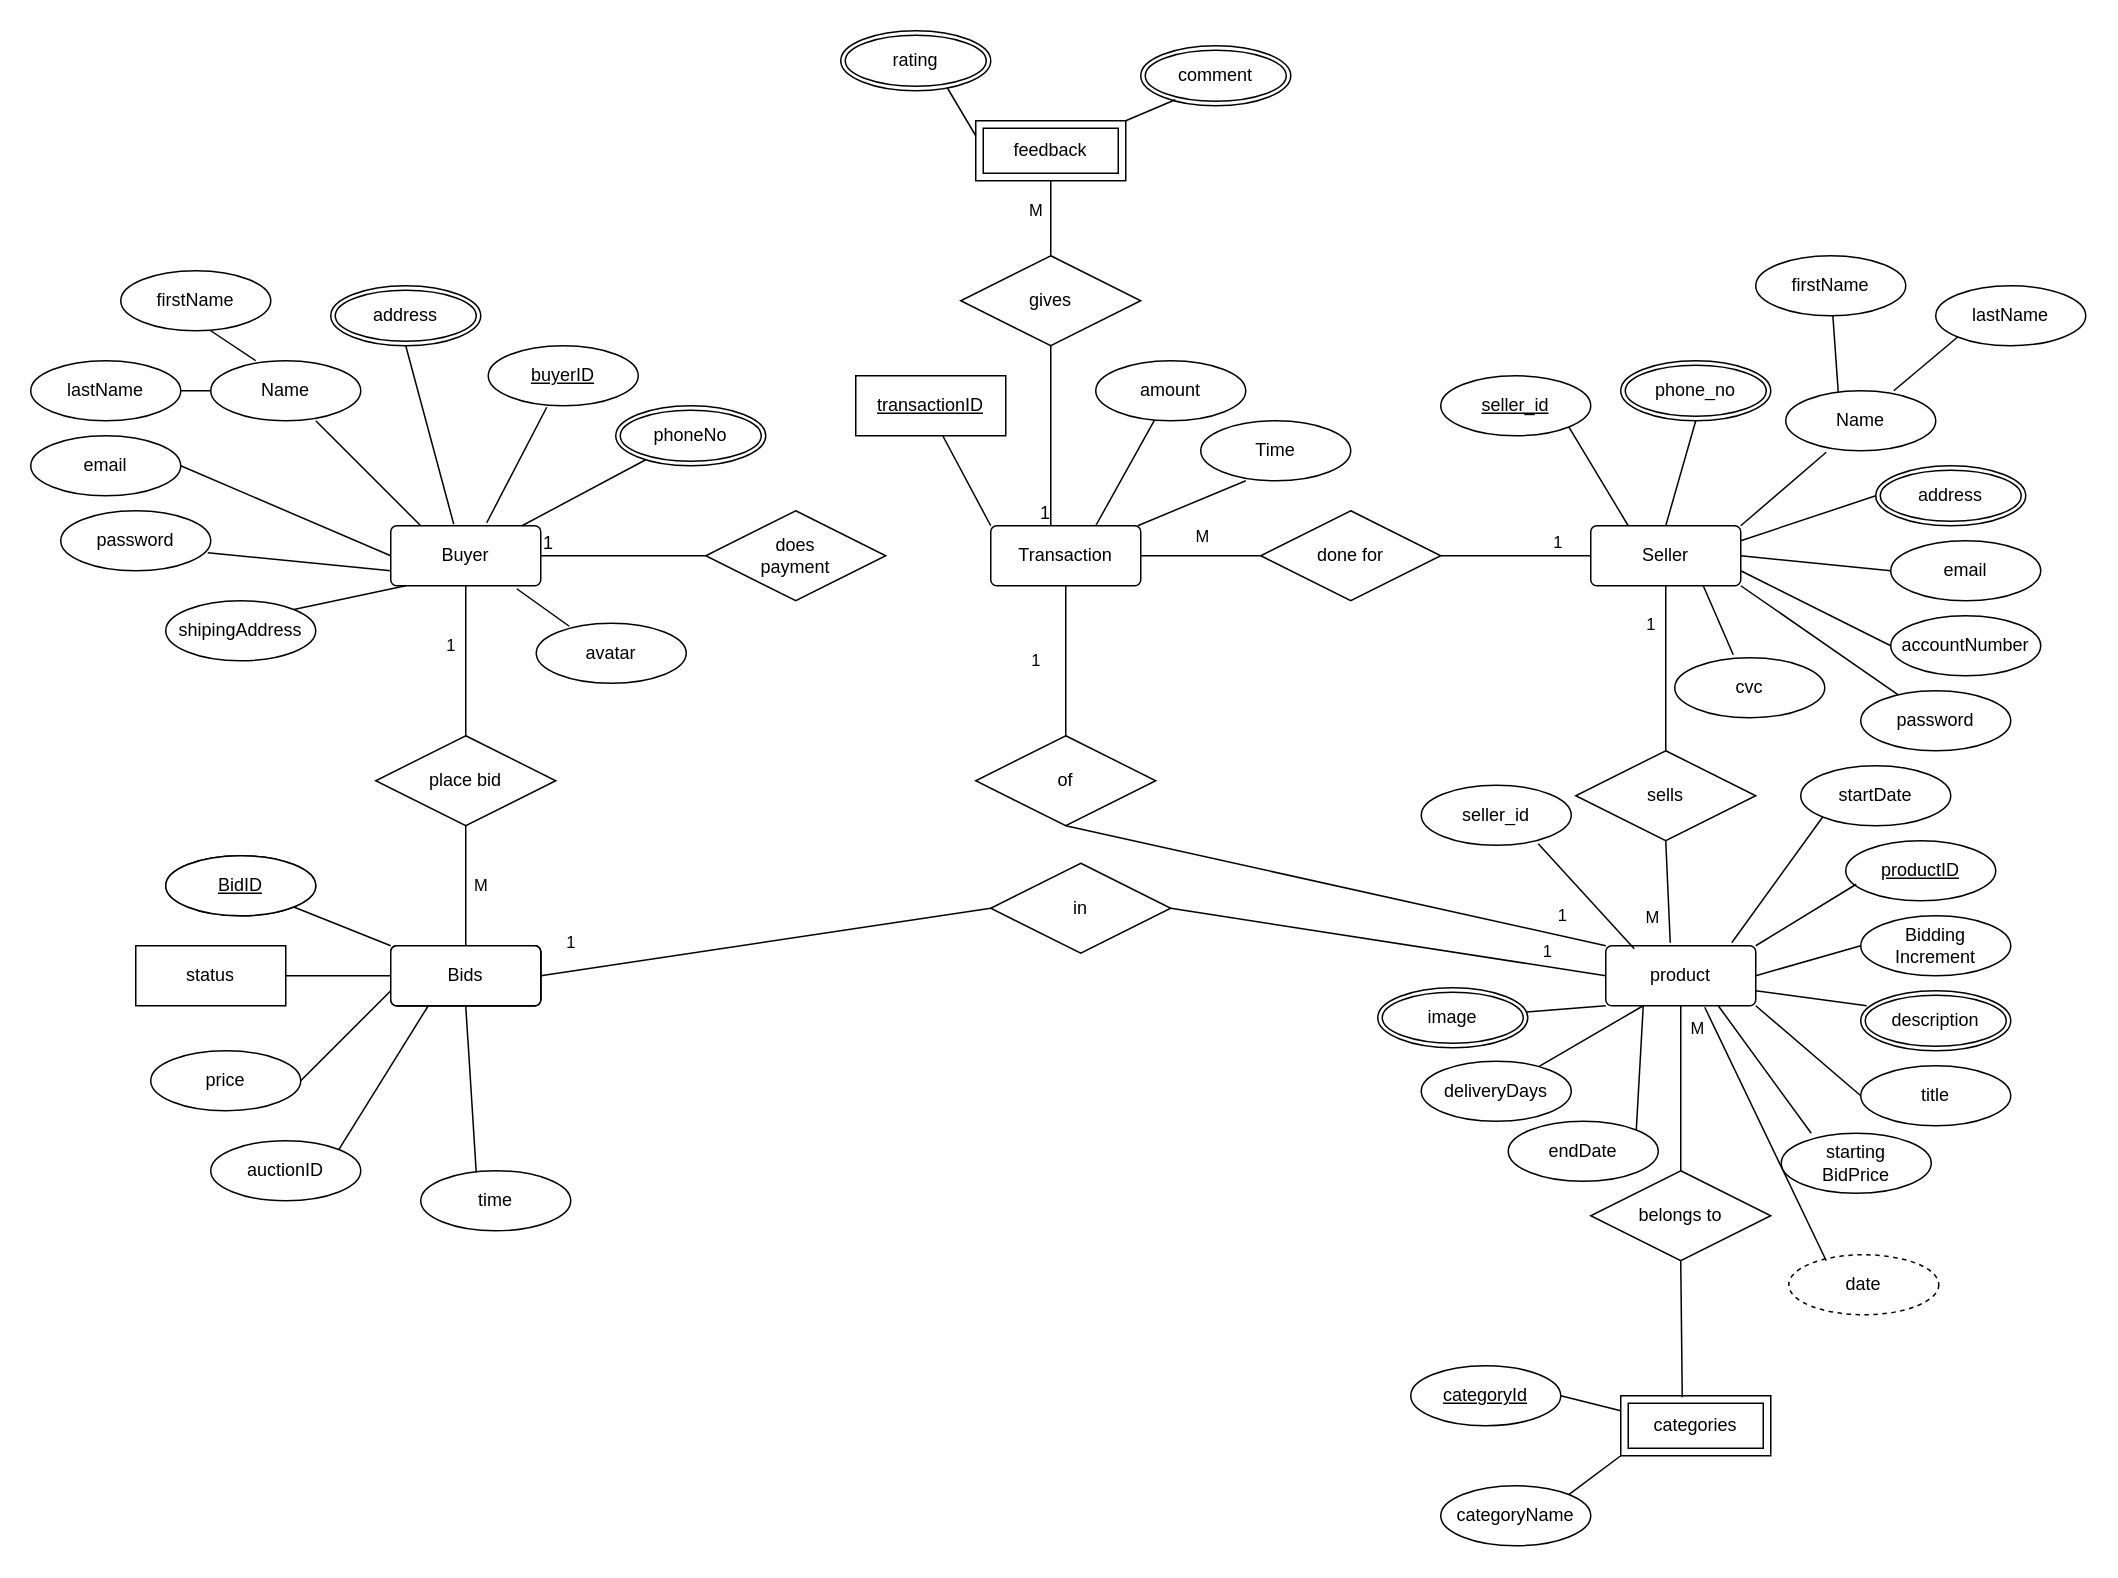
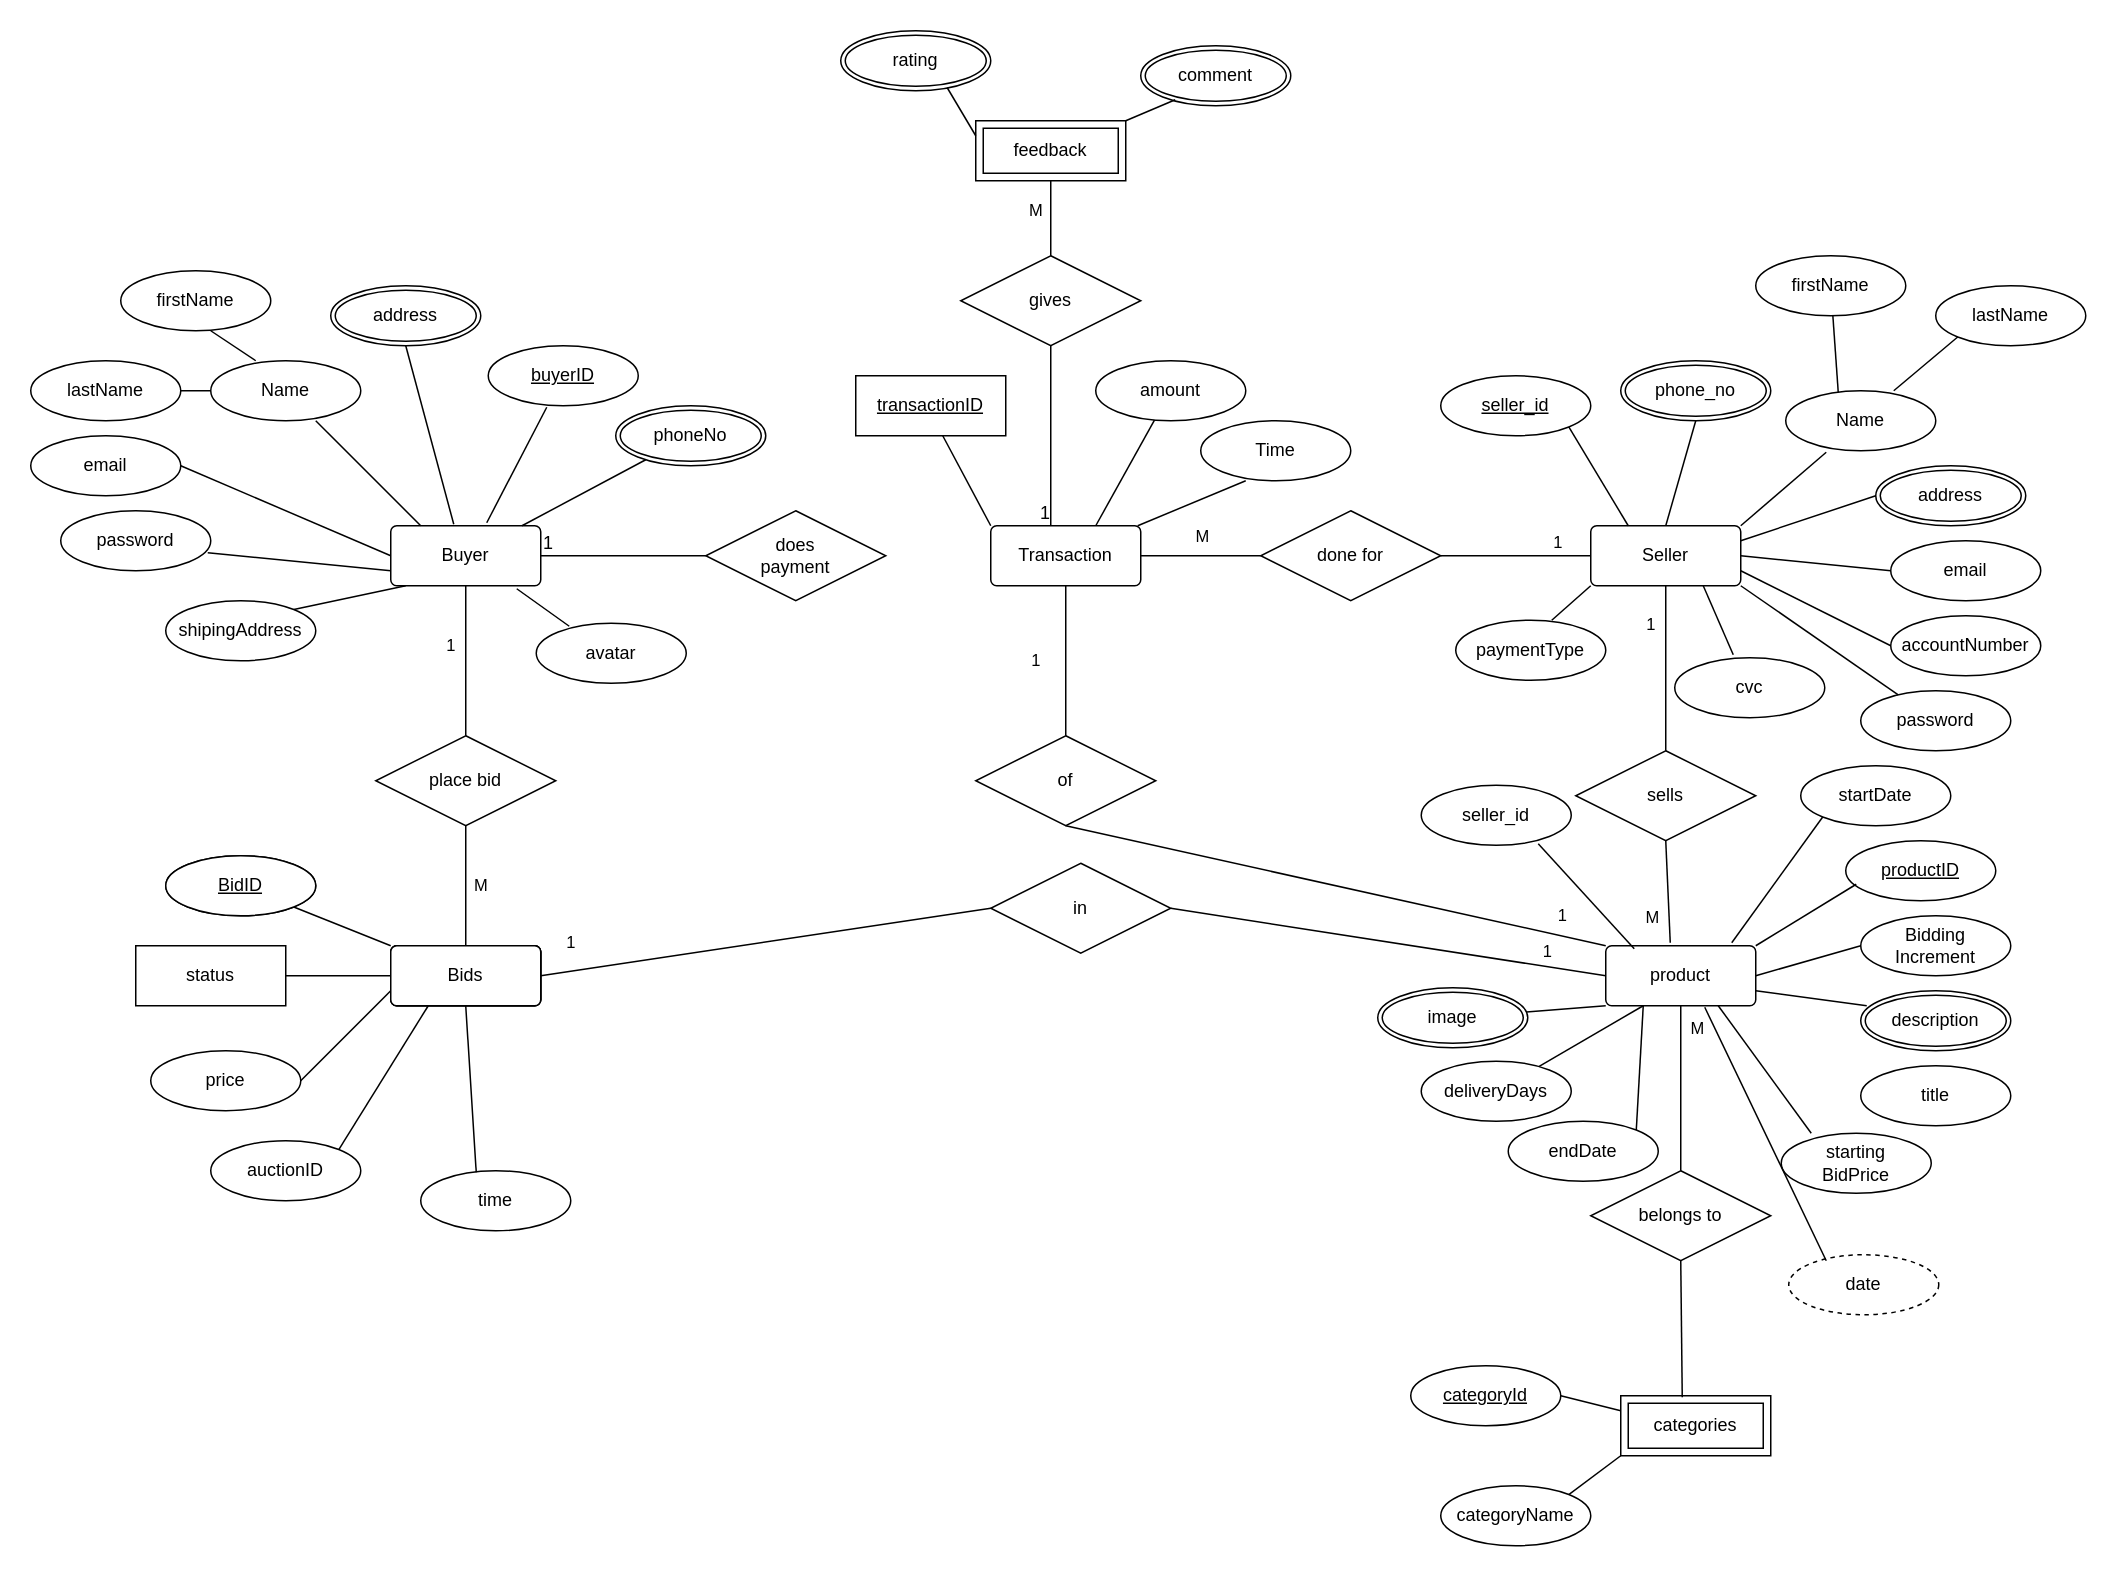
edge "Seller" -- "paymentType": added
node "paymentType": added
edge "product" -- "title": removed
